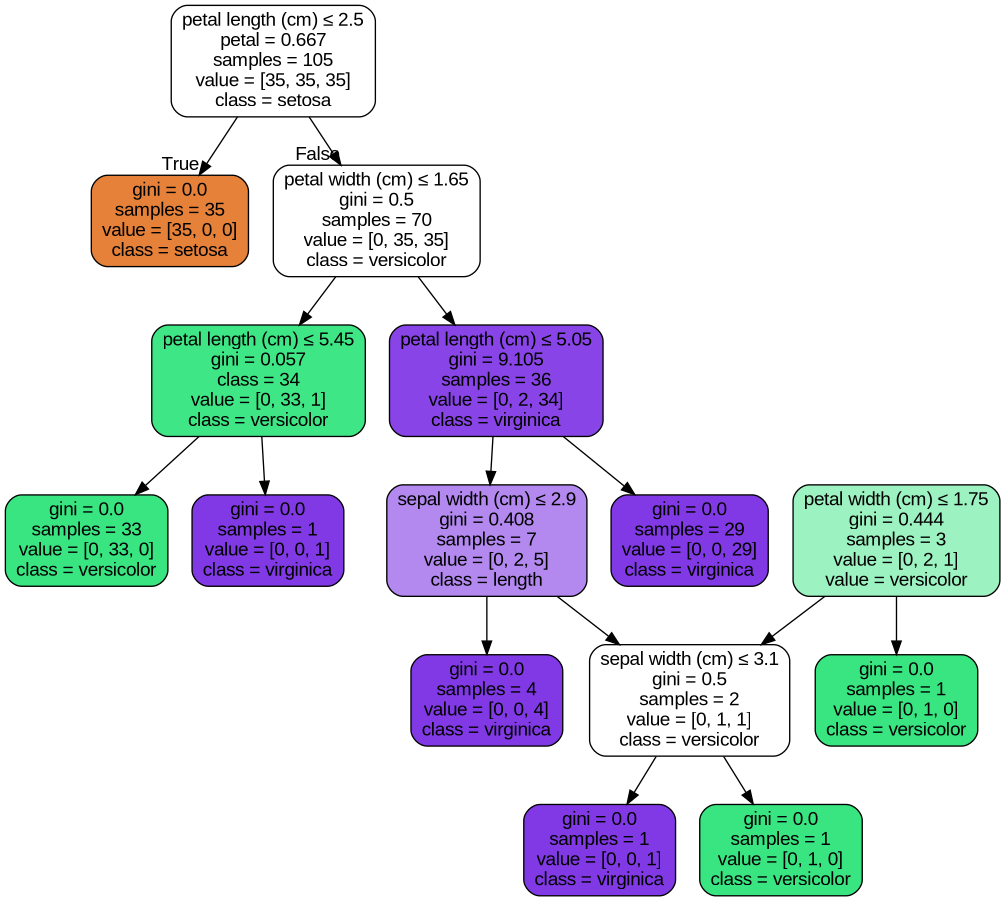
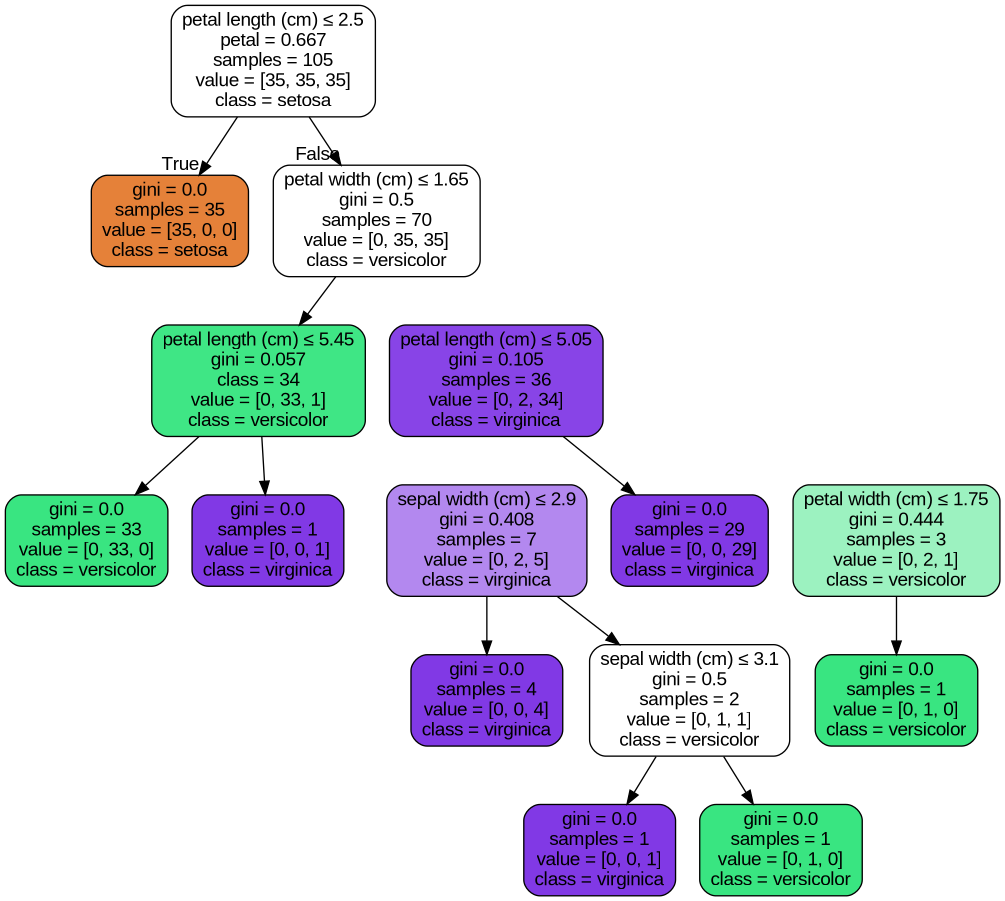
edge "petal width (cm) ≤ 1.65" -> "petal length (cm) ≤ 5.05": removed
node "petal length (cm) ≤ 5.05": text "gini = 9.105" -> "gini = 0.105"
edge "petal length (cm) ≤ 5.05" -> "sepal width (cm) ≤ 2.9": removed
node "sepal width (cm) ≤ 2.9": text "class = length" -> "class = virginica"
node "petal width (cm) ≤ 1.75": text "value = versicolor" -> "class = versicolor"
edge "petal width (cm) ≤ 1.75" -> "sepal width (cm) ≤ 3.1": removed
